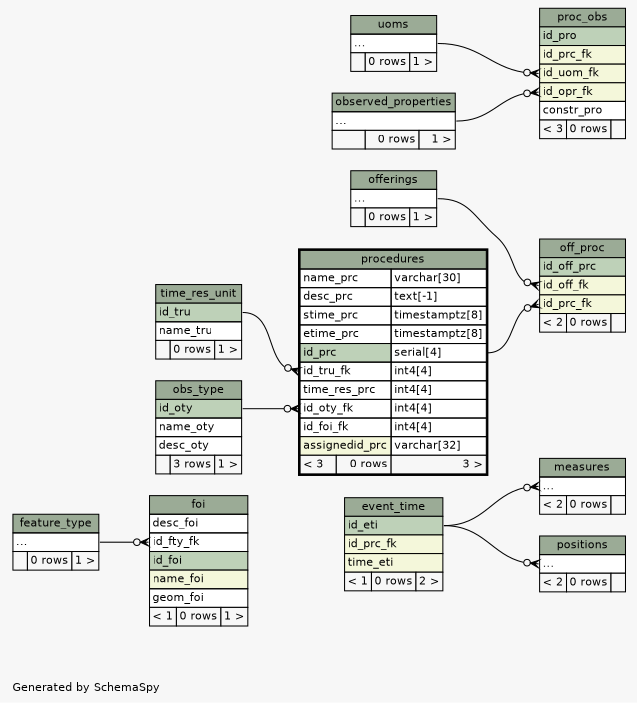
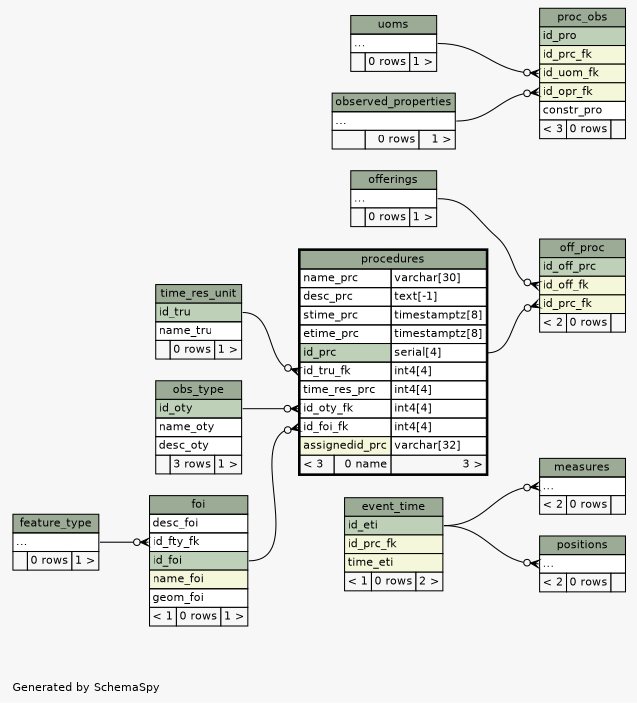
node "procedures": text "0 rows" -> "0 name"
edge "foi" -> "procedures": added
